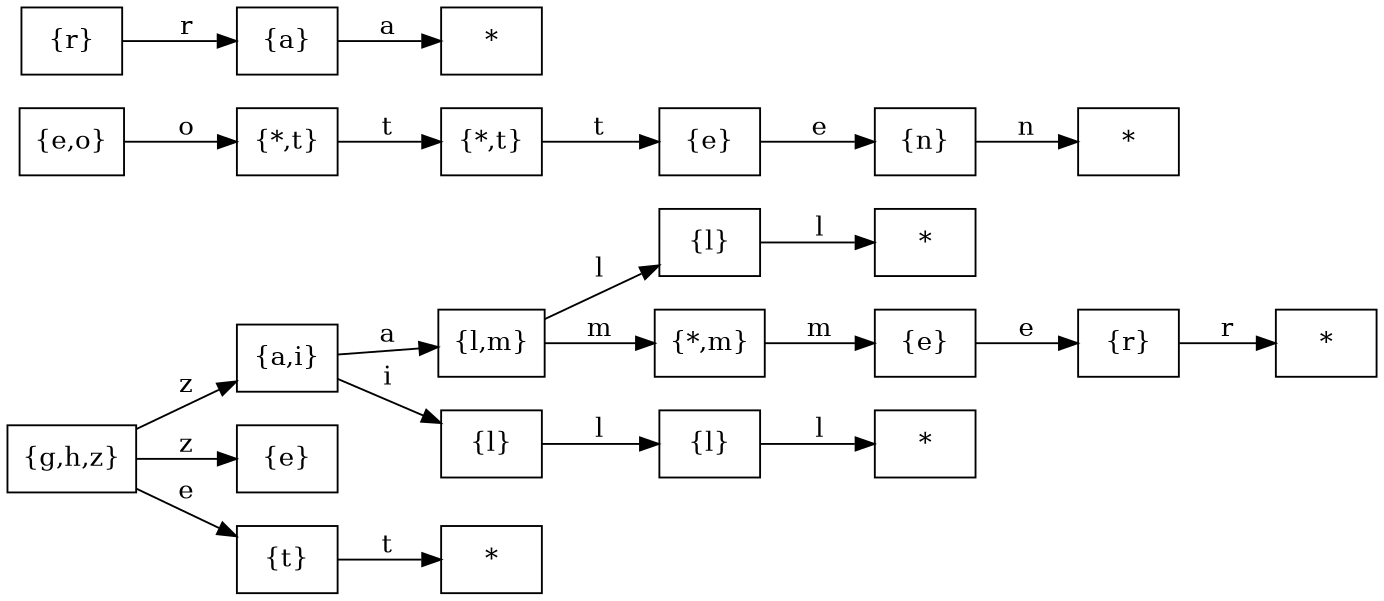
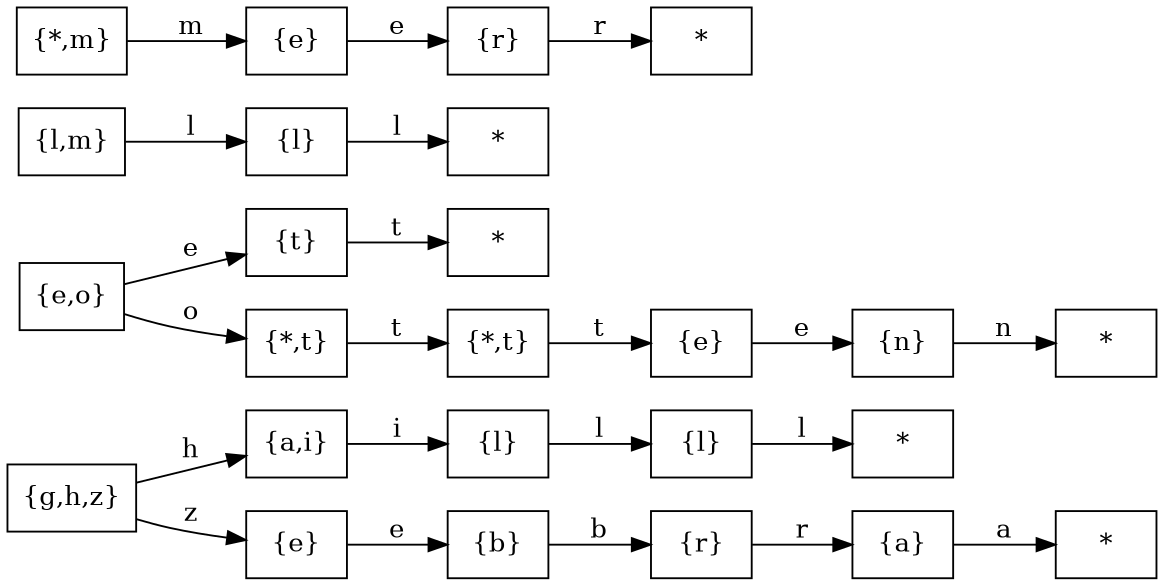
edge "{l,m}" -> "{*,m}": removed, label "m"
edge "{a,i}" -> "{l,m}": removed, label "a"
edge "{g,h,z}" -> "{a,i}": label " z " -> " h "
edge "{g,h,z}" -> "{t}": now "{e,o}" -> "{t}"
node "{b}": added
